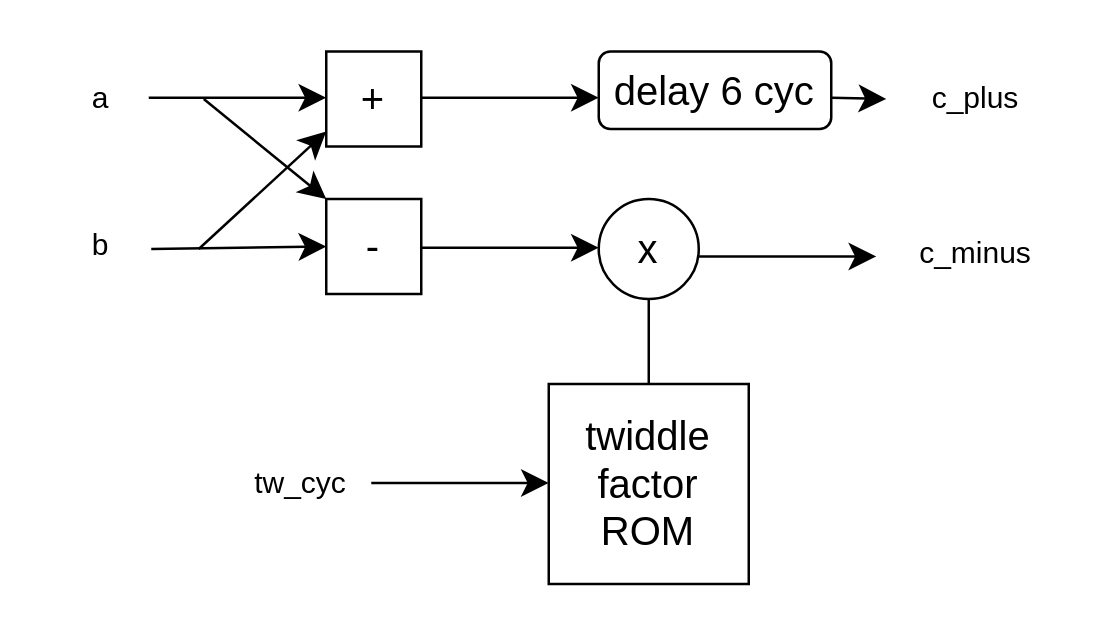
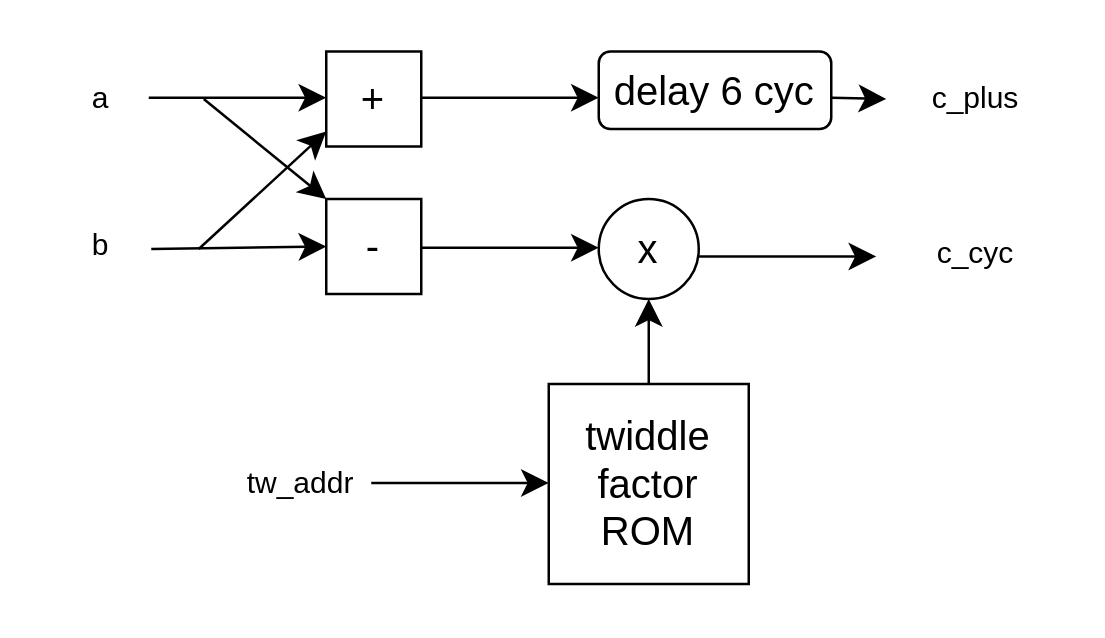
node "c_minus": label "c_minus" -> "c_cyc"
edge "x" -- "twiddle factor ROM": arrowhead none -> classic
node "tw_cyc": label "tw_cyc" -> "tw_addr"
